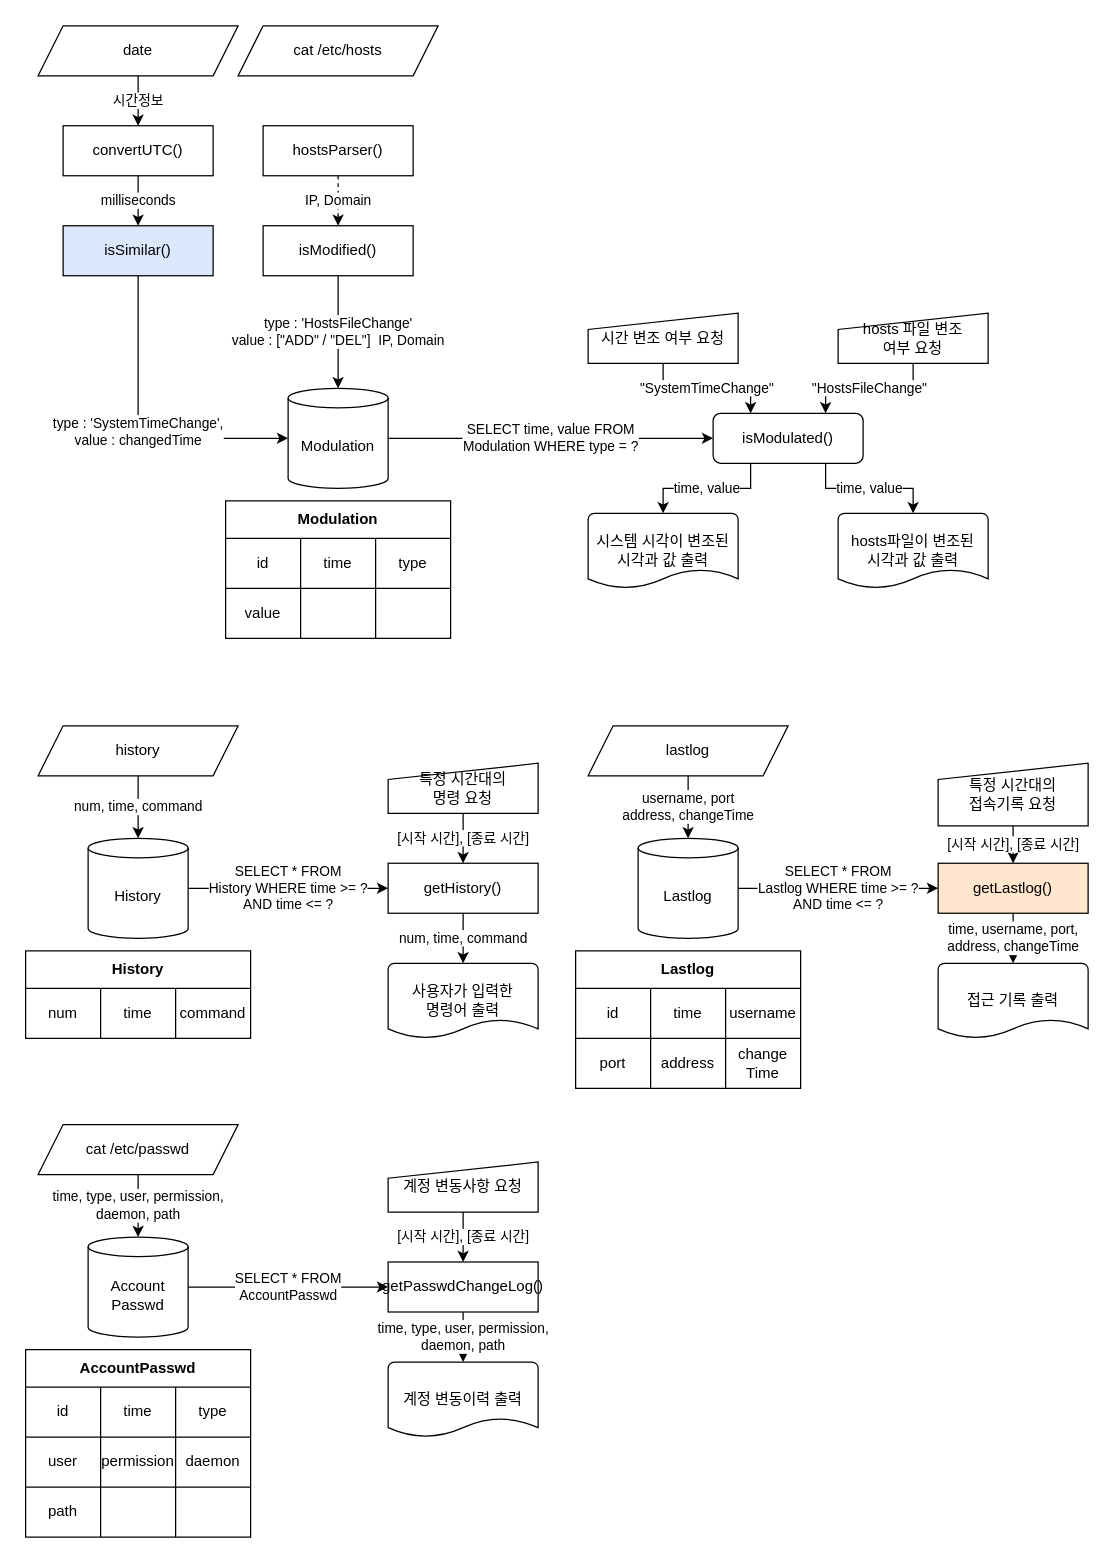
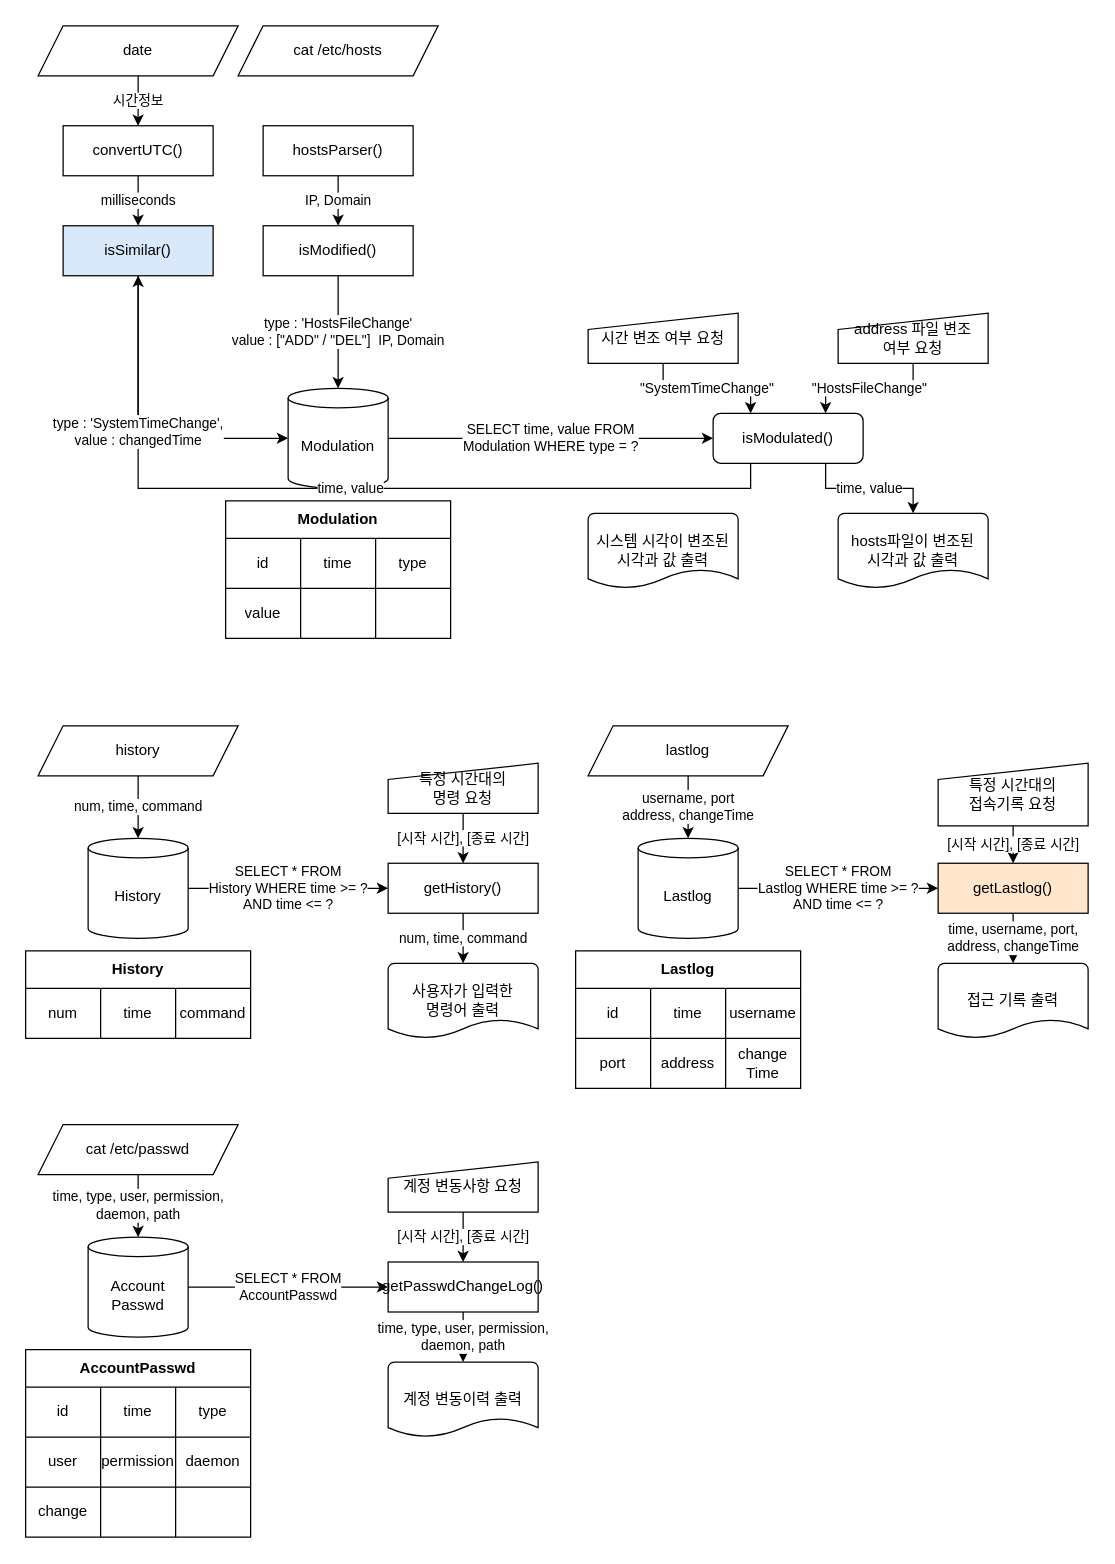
edge "hostsParser()" -> "isModified()": style dashed -> solid
node "hosts 파일 변조 여부 요청": label "hosts 파일 변조 여부 요청" -> "address 파일 변조 여부 요청"
edge "isModulated()" -> "시스템 시각이 변조된 시각과 값 출력": now "isModulated()" -> "isSimilar()"
node "path": label "path" -> "change"
